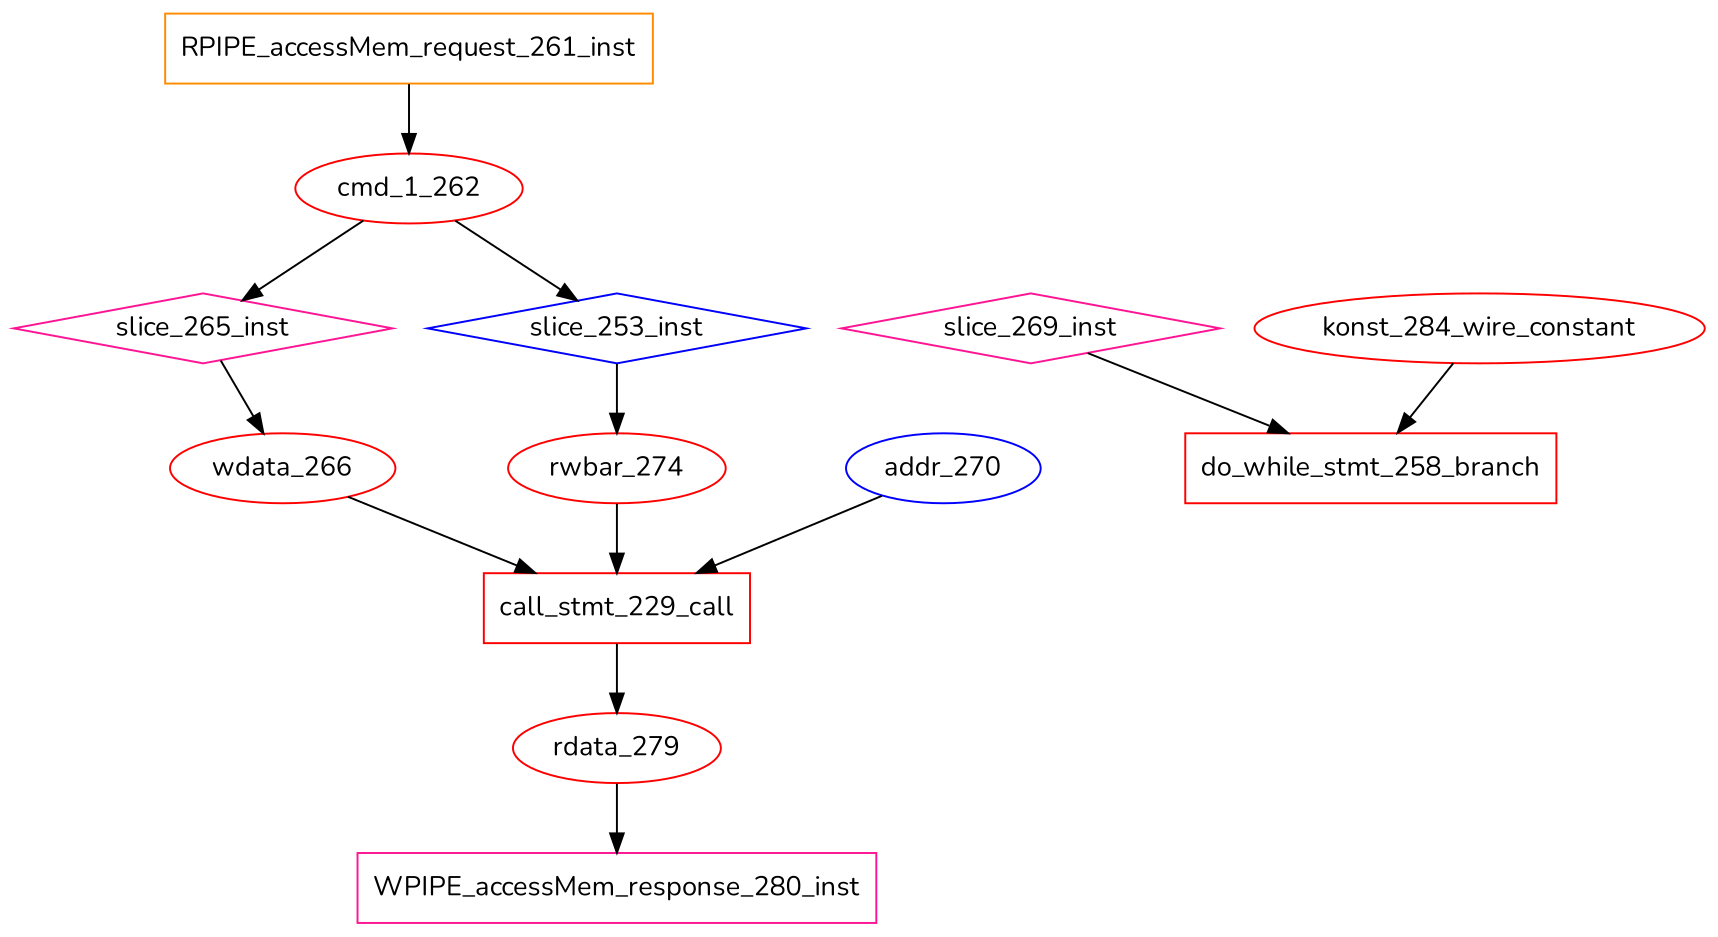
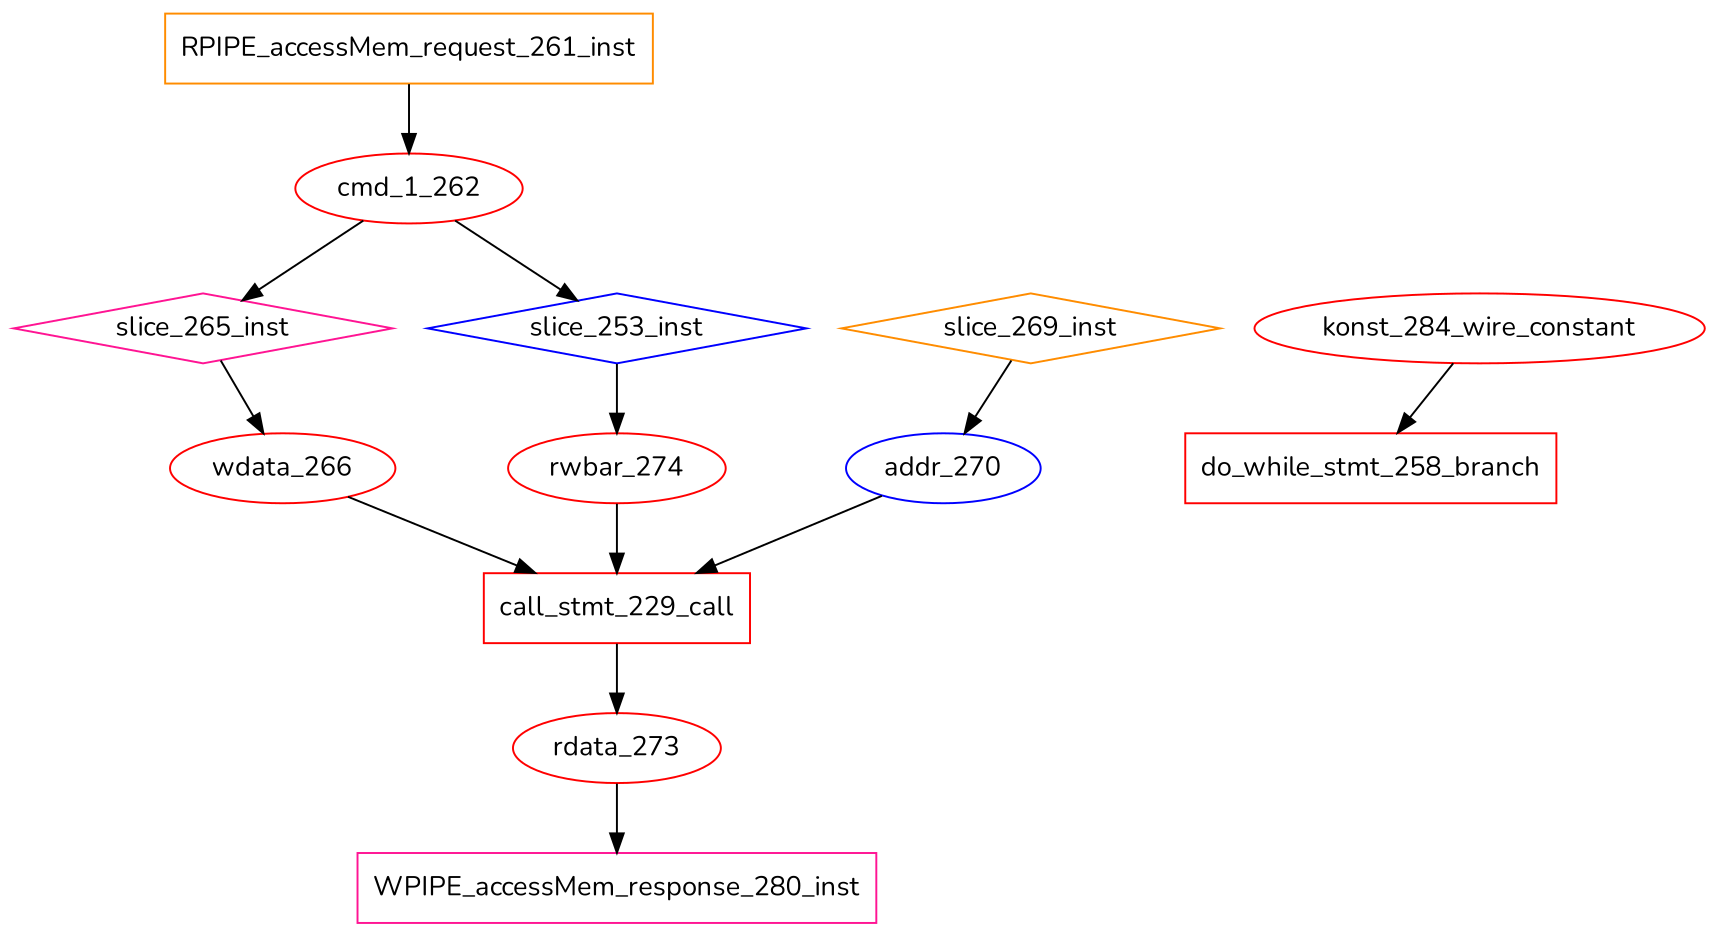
node "slice_269_inst": color deeppink -> darkorange
edge "slice_269_inst" -> "do_while_stmt_258_branch": now "slice_269_inst" -> "addr_270"
node "rdata_279": label "rdata_279" -> "rdata_273"
